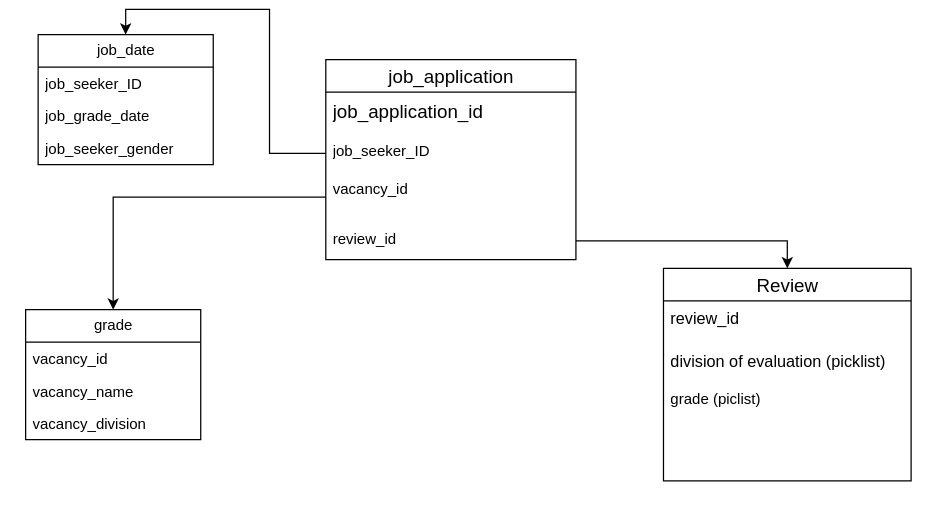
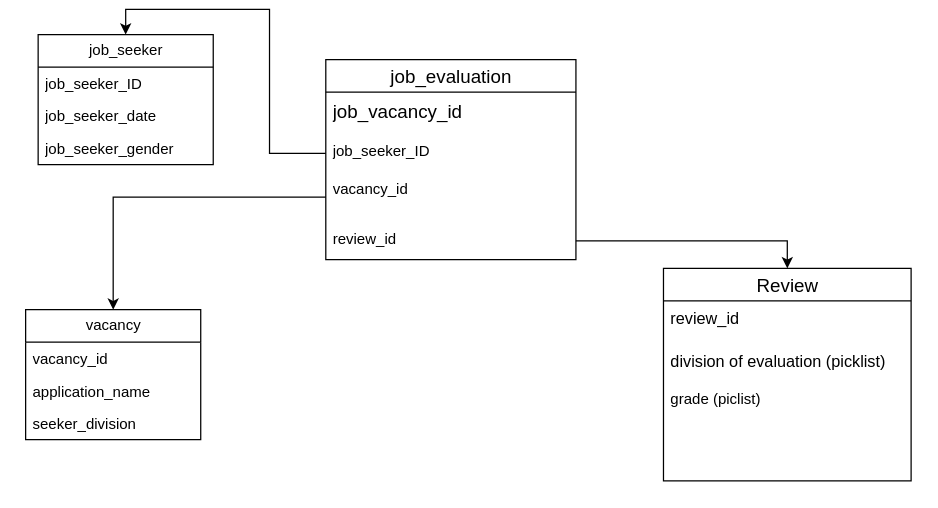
node "job_date": label "job_date" -> "job_seeker"
node "job_application": label "job_application" -> "job_evaluation"
node "job_application_id": label "job_application_id" -> "job_vacancy_id"
node "job_grade_date": label "job_grade_date" -> "job_seeker_date"
node "grade": label "grade" -> "vacancy"
node "vacancy_name": label "vacancy_name" -> "application_name"
node "vacancy_division": label "vacancy_division" -> "seeker_division"
